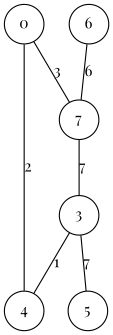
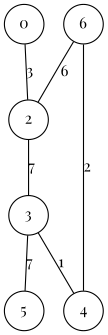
node "7": label "7" -> "2"
edge "0" -- "4": now "6" -- "4"
